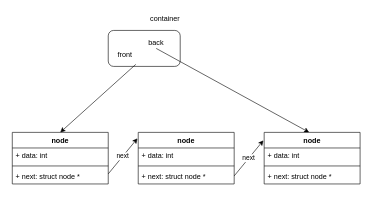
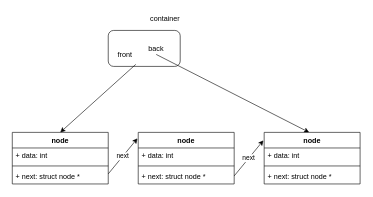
node "back": moved (156, 42) -> (156, 48)
